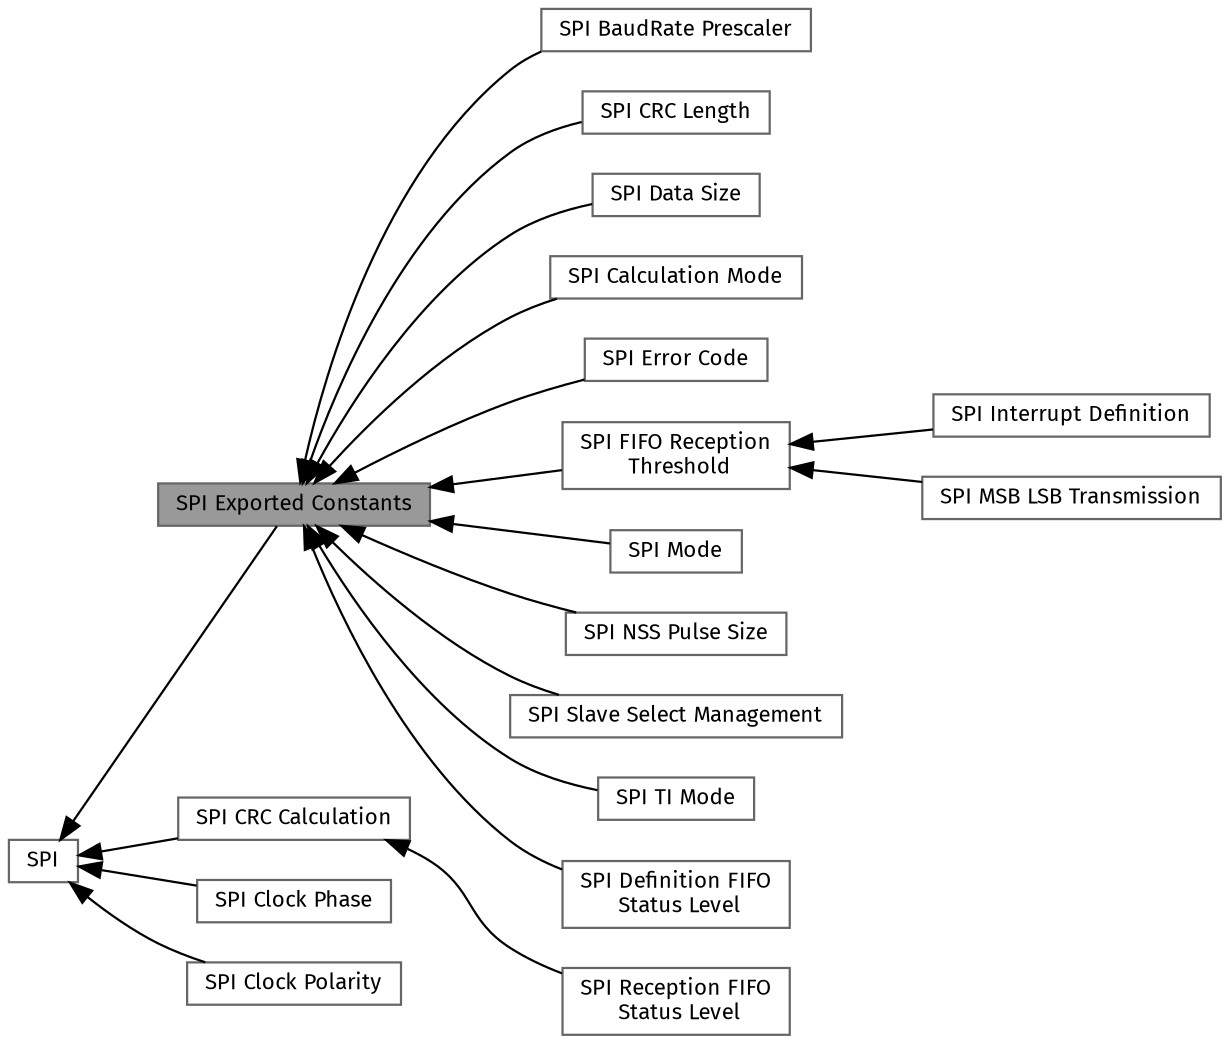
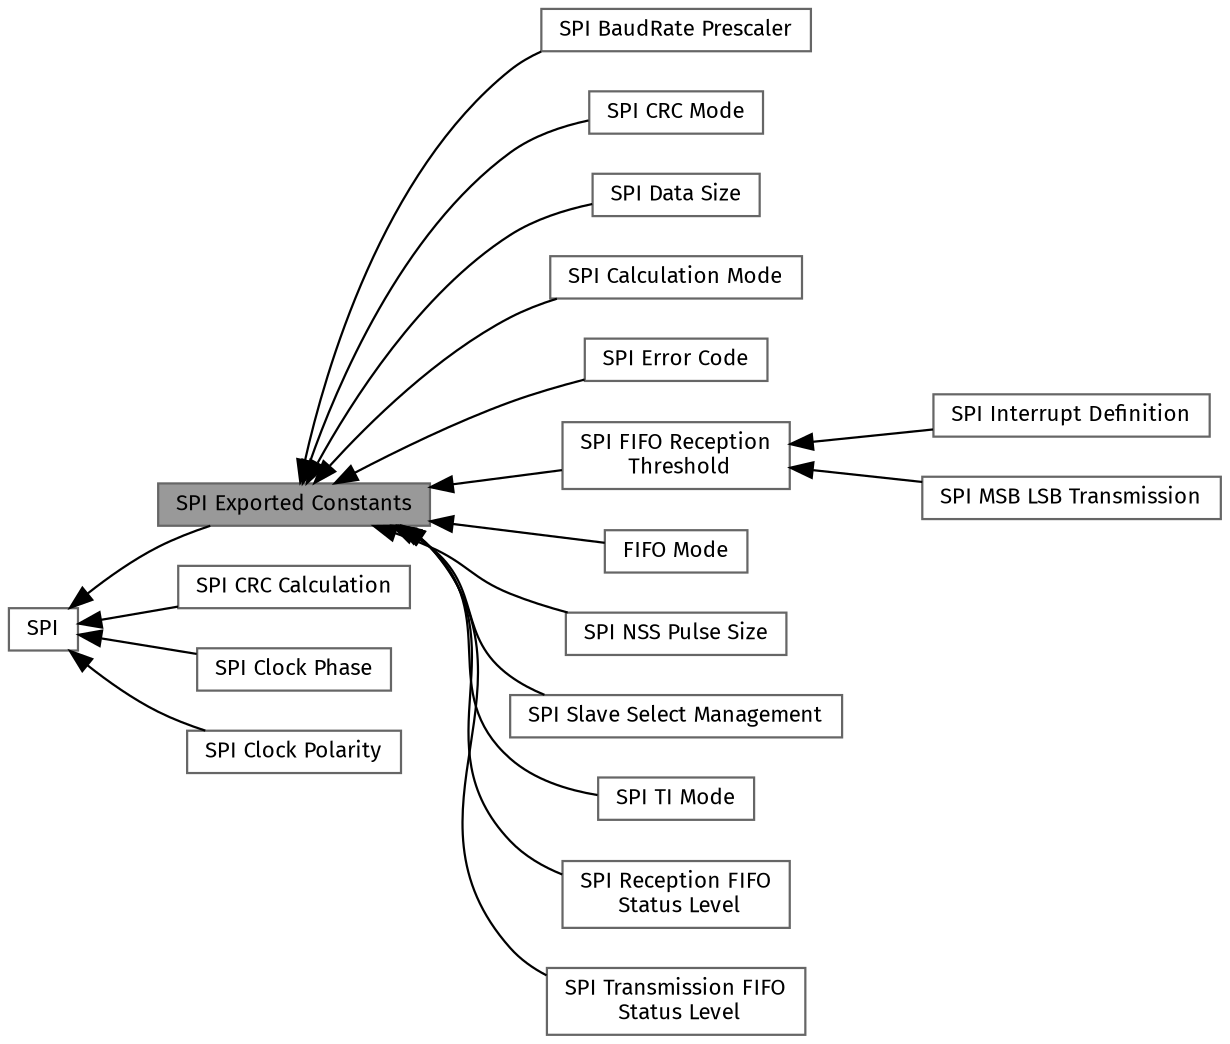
node "SPI CRC Length": label "SPI CRC Length" -> "SPI CRC Mode"
node "SPI Mode": label "SPI Mode" -> "FIFO Mode"
node "SPI Definition FIFO Status Level": label "SPI Definition FIFO Status Level" -> "SPI Transmission FIFO Status Level"
edge "SPI Reception FIFO Status Level" -> "SPI CRC Calculation": now "SPI Reception FIFO Status Level" -> "SPI Exported Constants"
